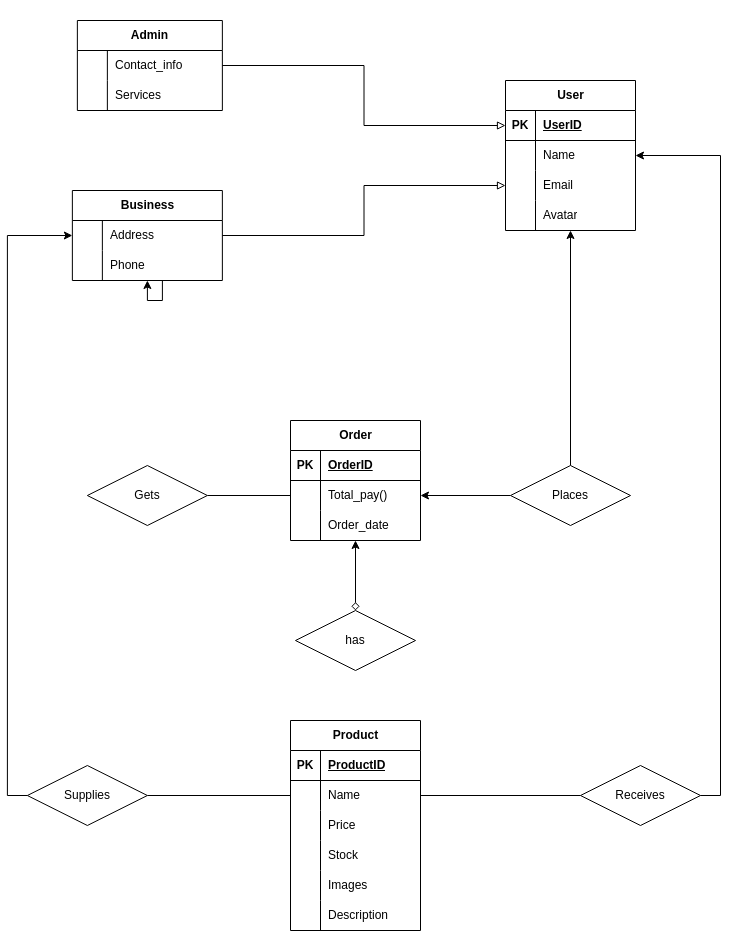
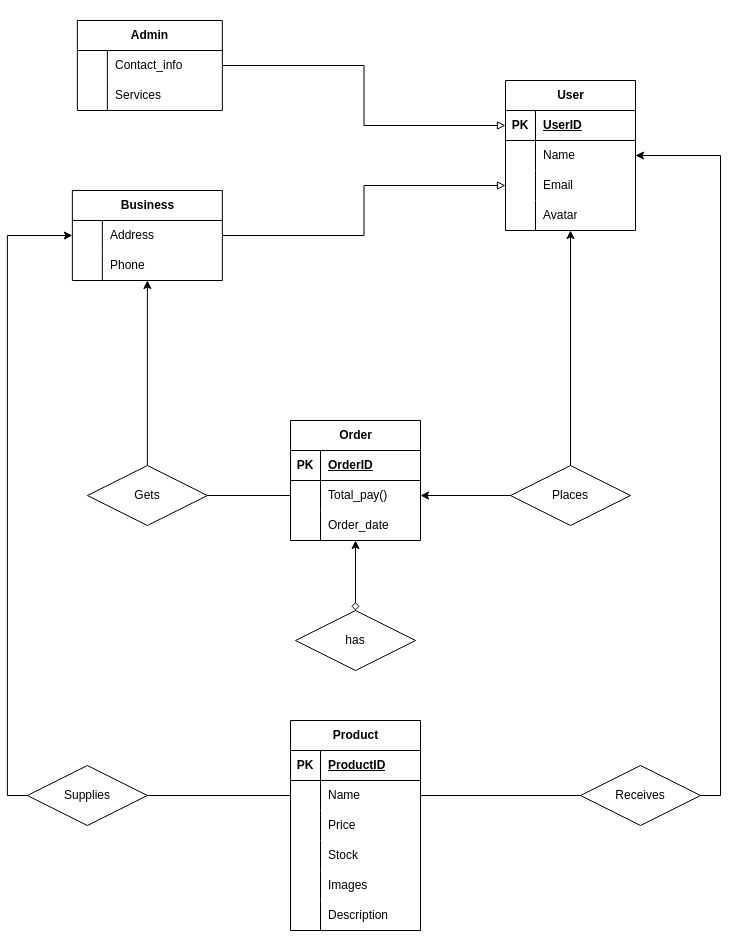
edge "Phone" -> "Business": now "Gets" -> "Business"
